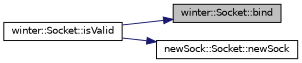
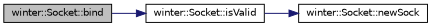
edge "winter::Socket::isValid" -> "winter::Socket::bind": reversed
node "newSock::Socket::newSock": label "newSock::Socket::newSock" -> "winter::Socket::newSock"
